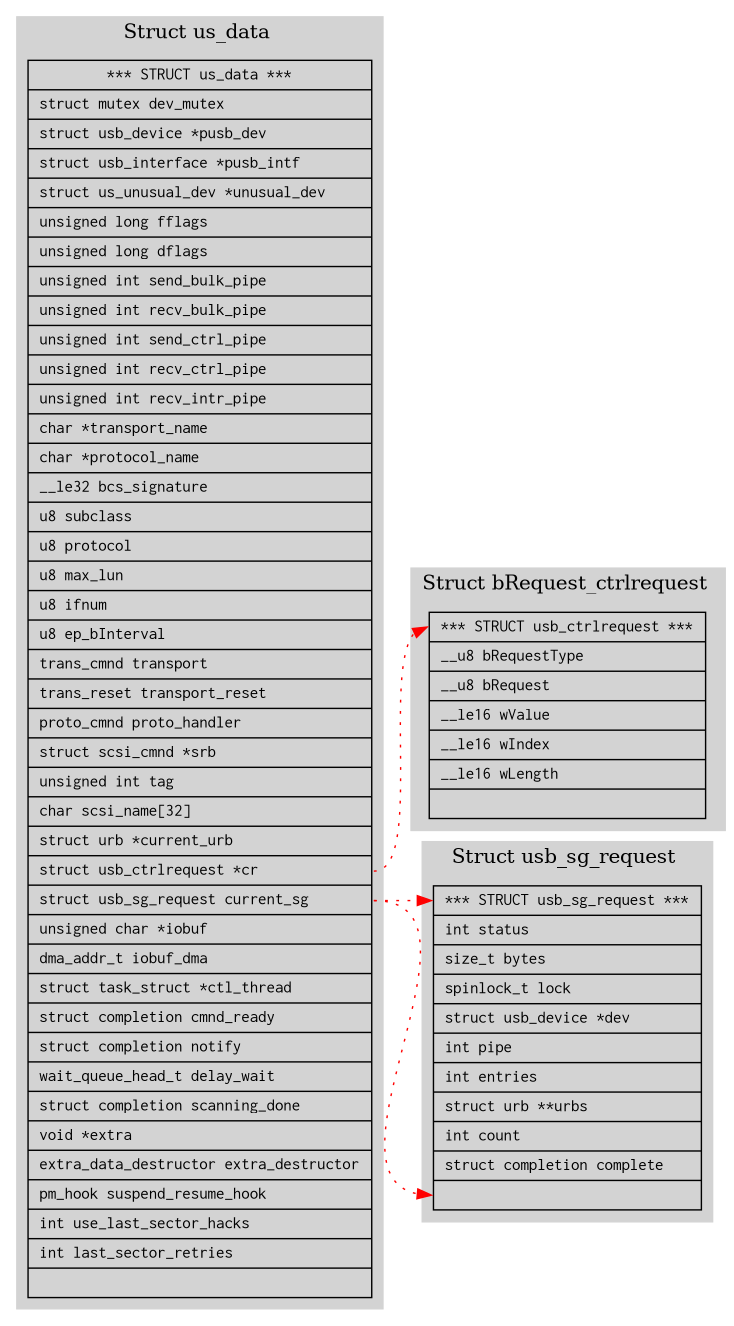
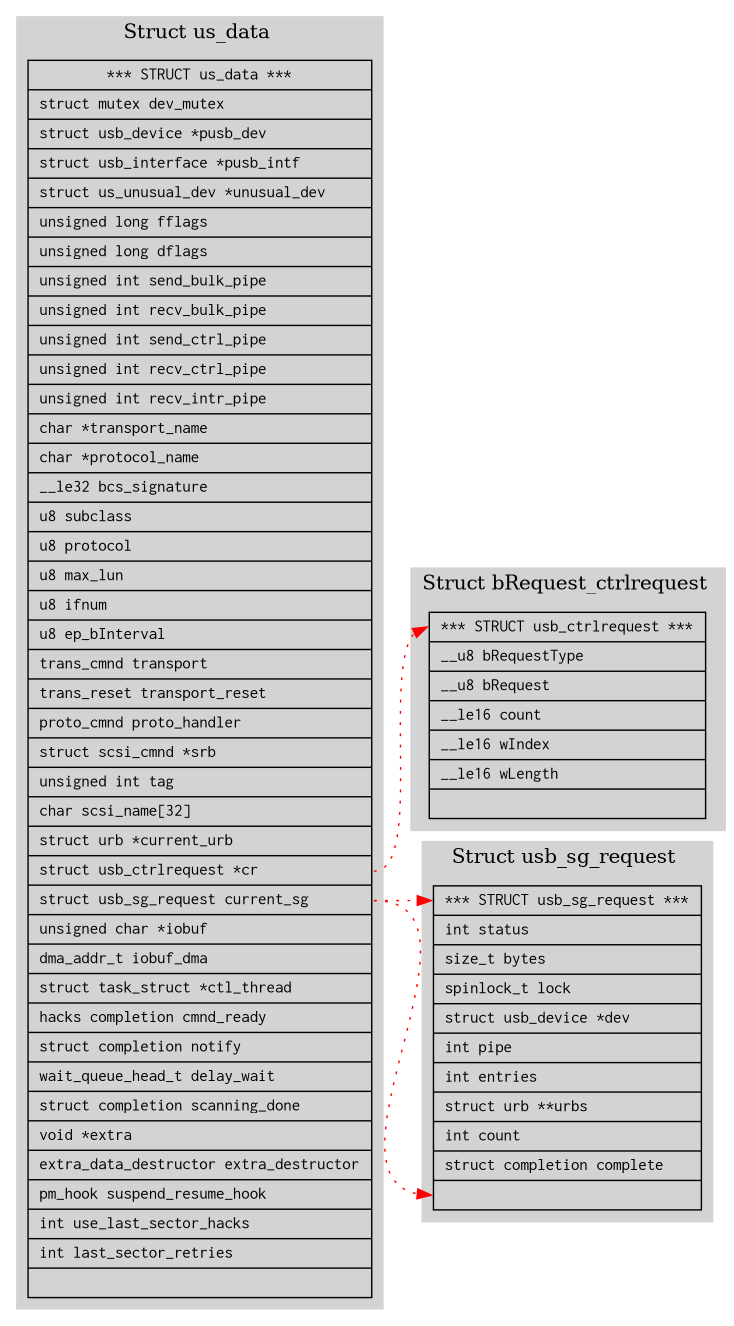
node "*** STRUCT usb_ctrlrequest ***": text "__le16 wValue" -> "__le16 count"
node "*** STRUCT us_data ***": text "struct completion cmnd_ready" -> "hacks completion cmnd_ready"
